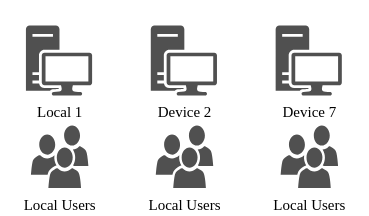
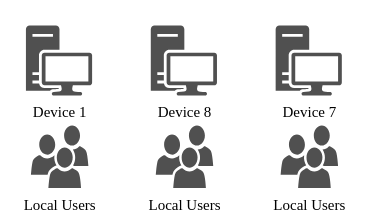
node "Local 1": label "Local 1" -> "Device 1"
node "Device 2": label "Device 2" -> "Device 8"
